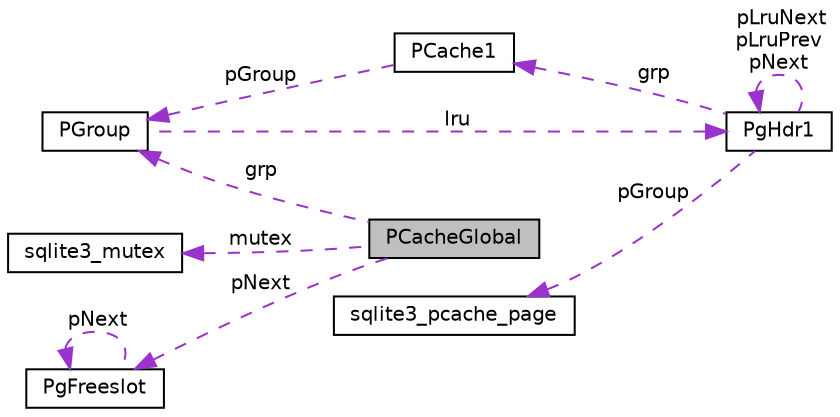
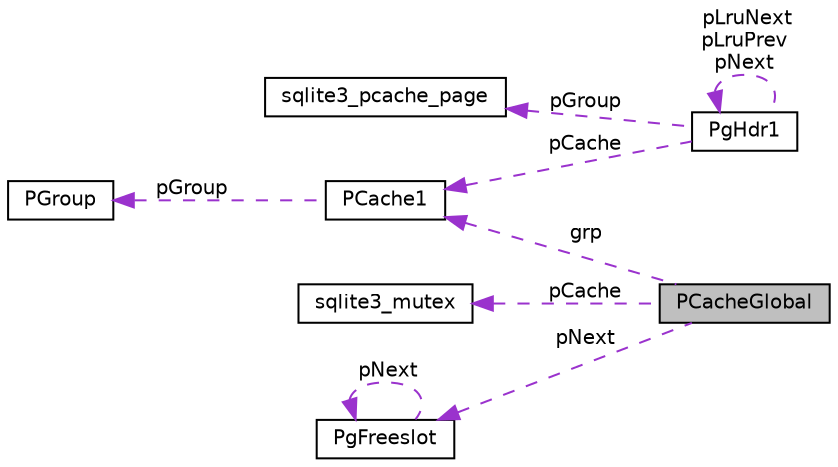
edge "PgHdr1" -> "PCache1": label " grp" -> " pCache"
edge "PGroup" -> "PgHdr1": removed, label "lru"
edge "PCacheGlobal" -> "PGroup": now "PCacheGlobal" -> "PCache1"
edge "PCacheGlobal" -> "sqlite3_mutex": label " mutex" -> " pCache"
